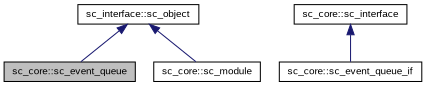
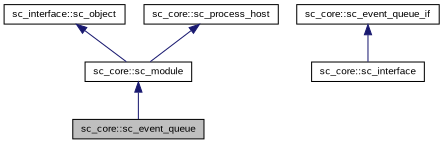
node "sc_core::sc_process_host": added
edge "sc_core::sc_event_queue" -> "sc_interface::sc_object": now "sc_core::sc_event_queue" -> "sc_core::sc_module"
edge "sc_core::sc_event_queue_if" -> "sc_core::sc_interface": reversed
